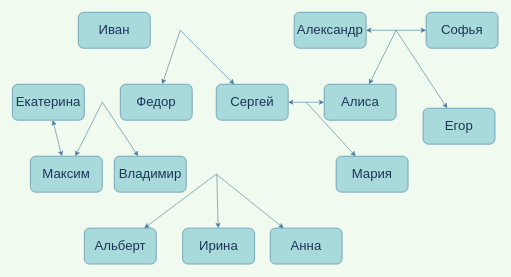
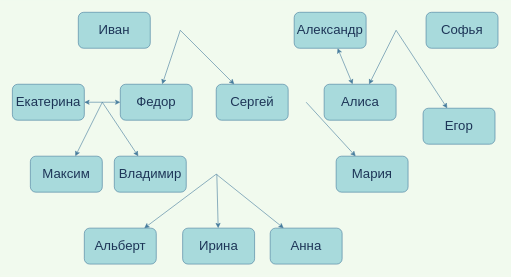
edge "Александр" -- "Софья": now "Александр" -- "Алиса"
edge "Сергей" -- "Алиса": removed
edge "Екатерина" -- "Максим": now "Екатерина" -- "Федор"
